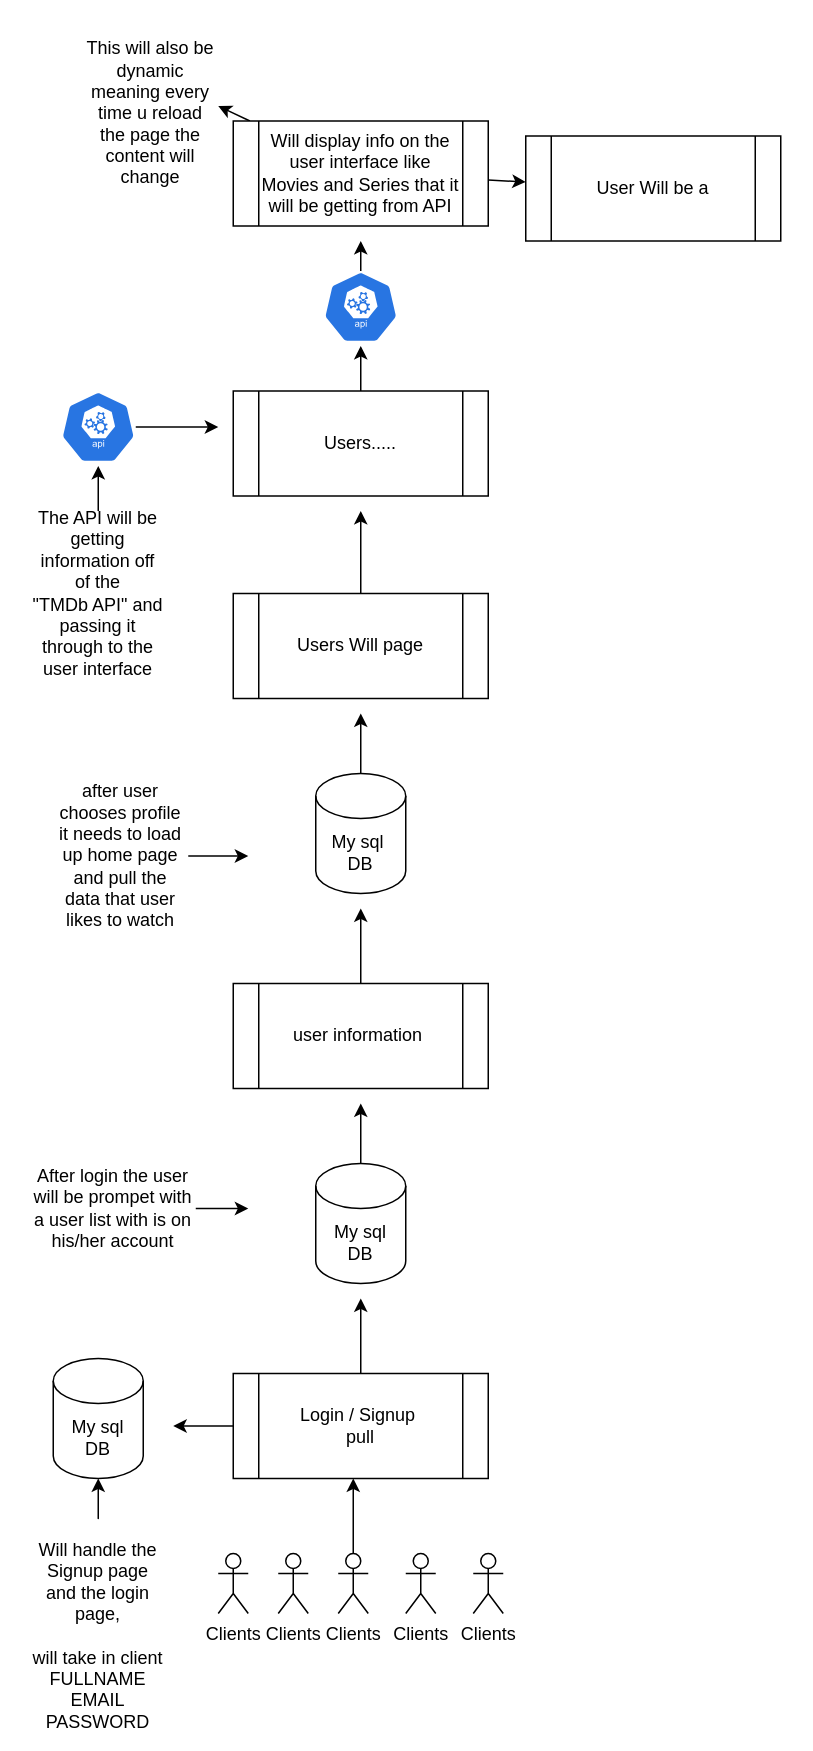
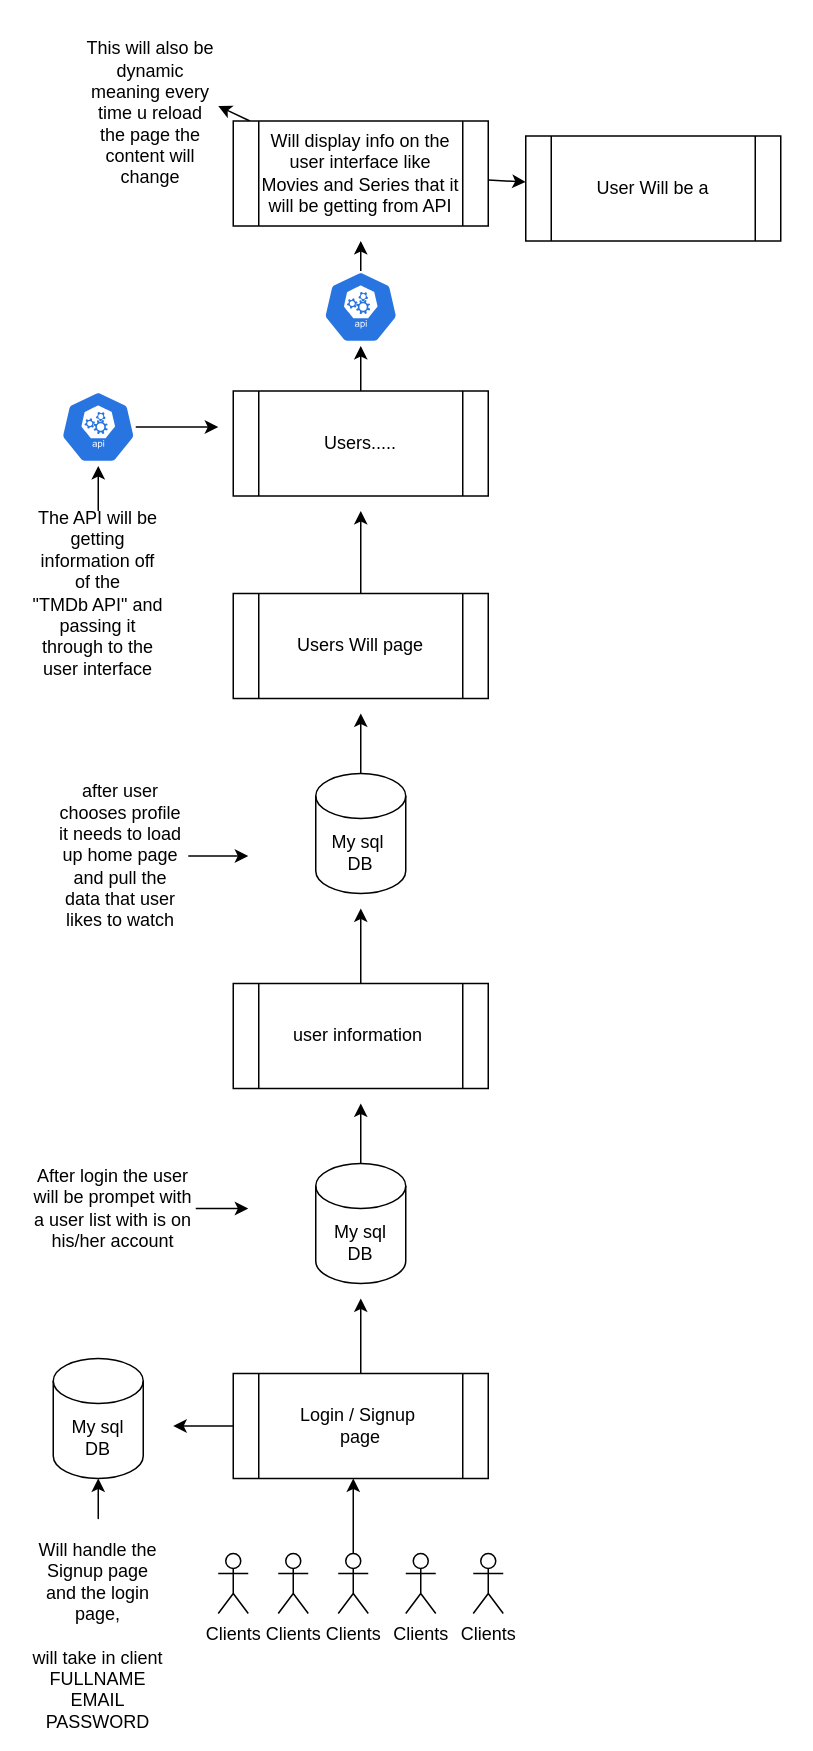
node "Login / Signup pull": label "Login / Signup pull" -> "Login / Signup page"
